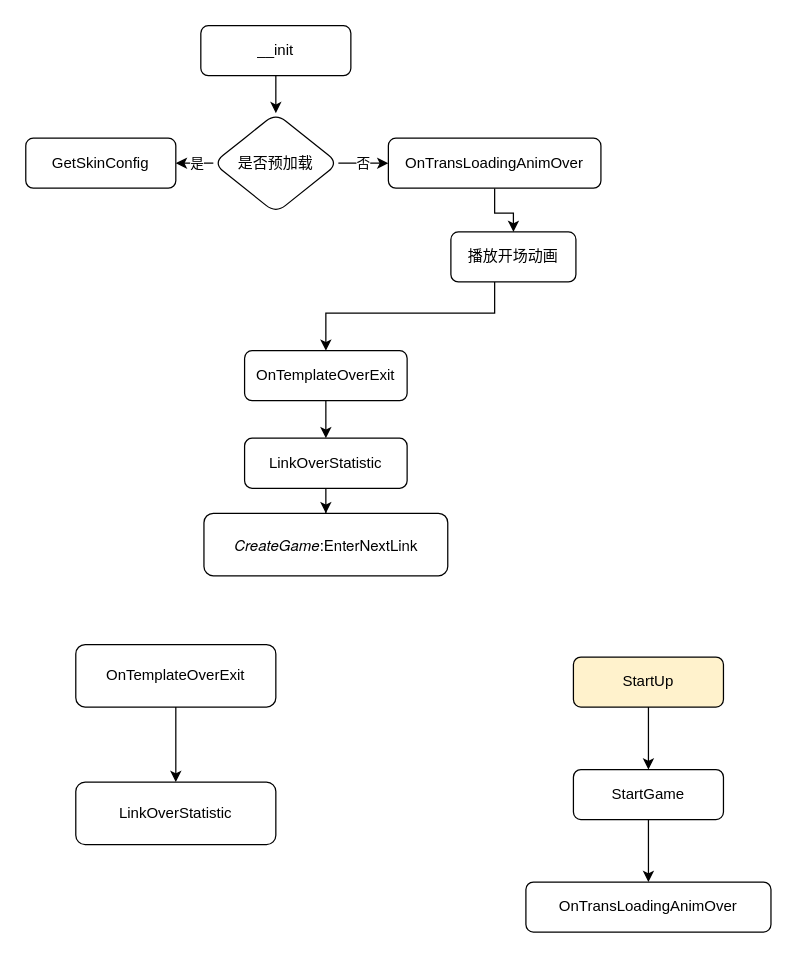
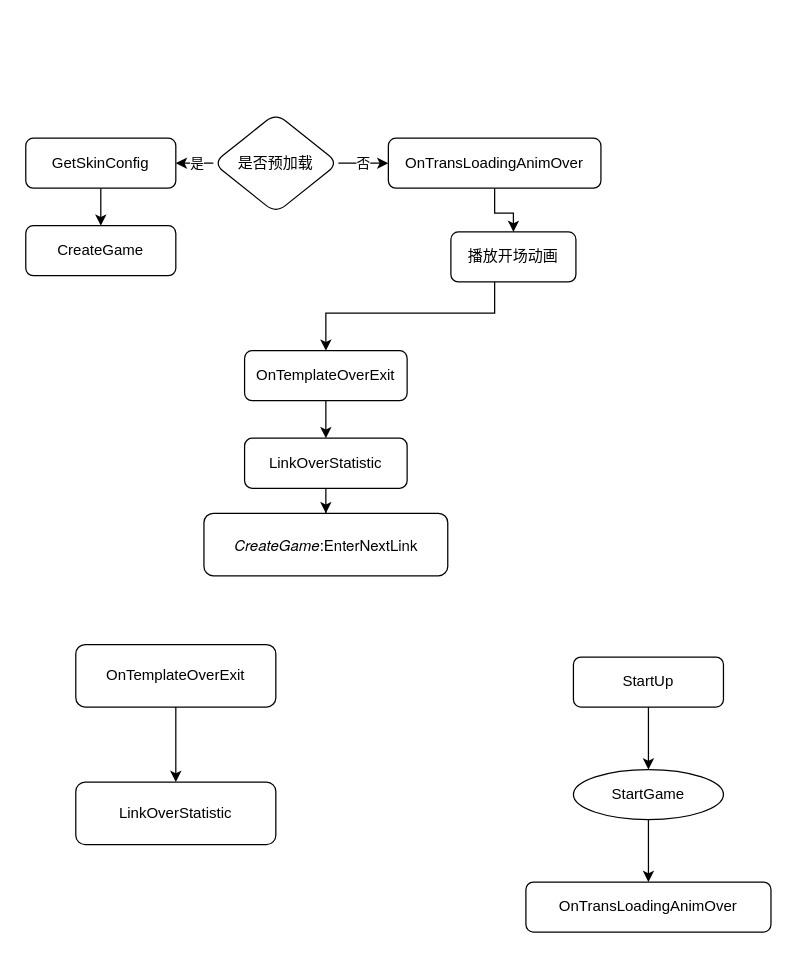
node "__init": removed
edge "__init" -> "是否预加载": removed
edge "GetSkinConfig" -> "CreateGame": added
node "CreateGame": added
node "StartUp": fillcolor #fff2cc -> #ffffff
node "StartGame": shape rounded rectangle -> ellipse
